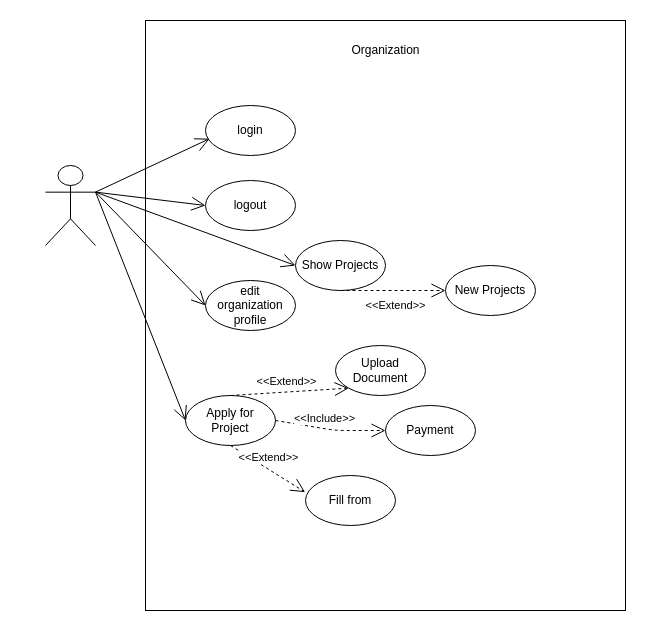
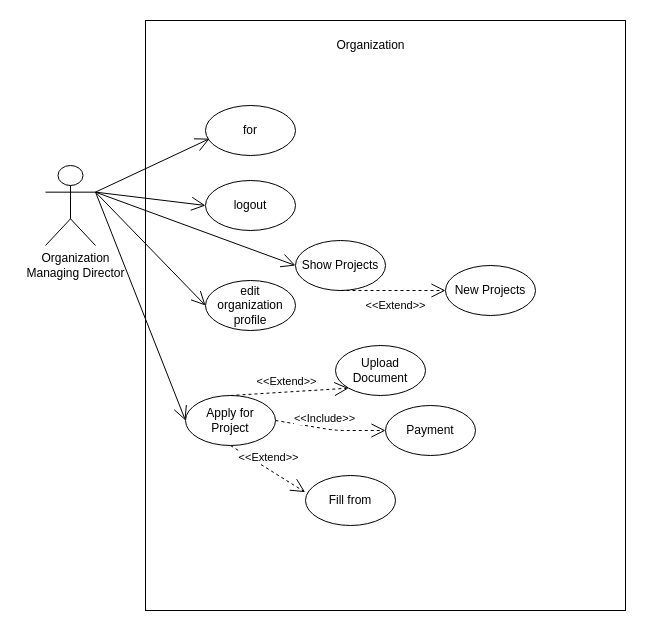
node "Organization": moved (386, 51) -> (371, 46)
node "login": label "login" -> "for"
node "Organization Managing Director": added
